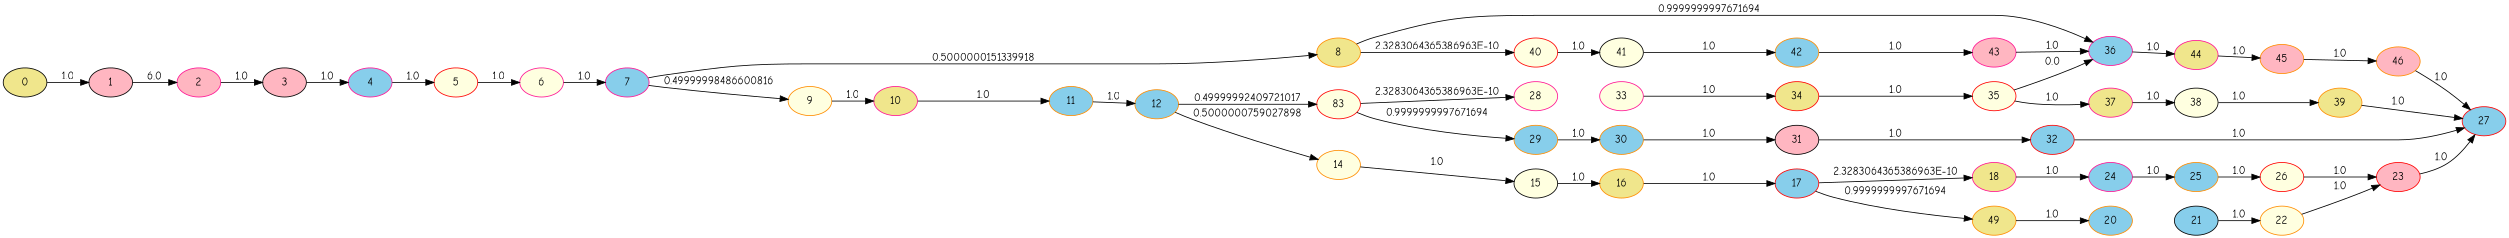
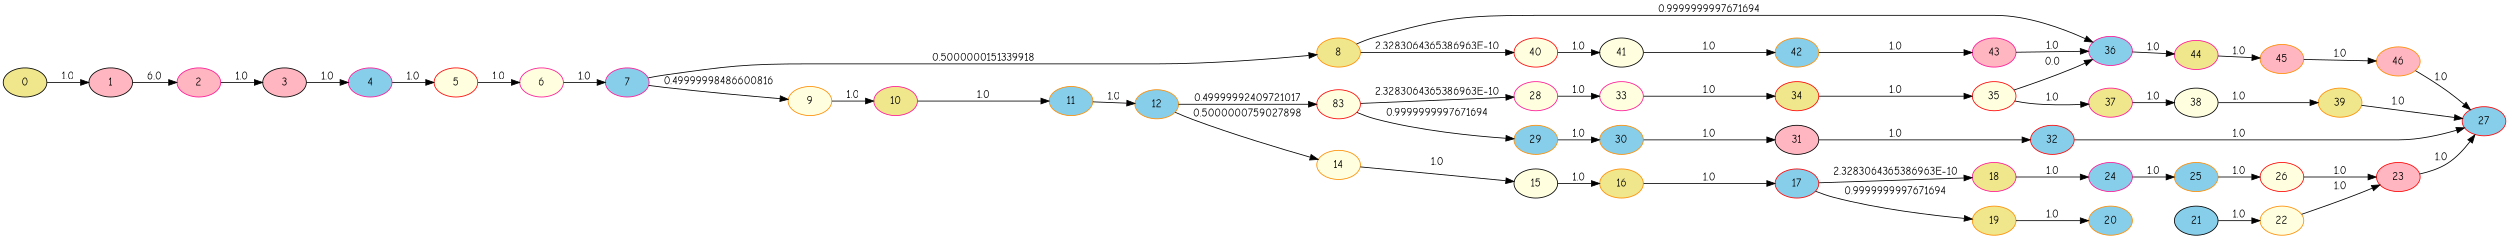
edge "28" -> "33": added, label "1.0"
node "49": label "49" -> "19"
